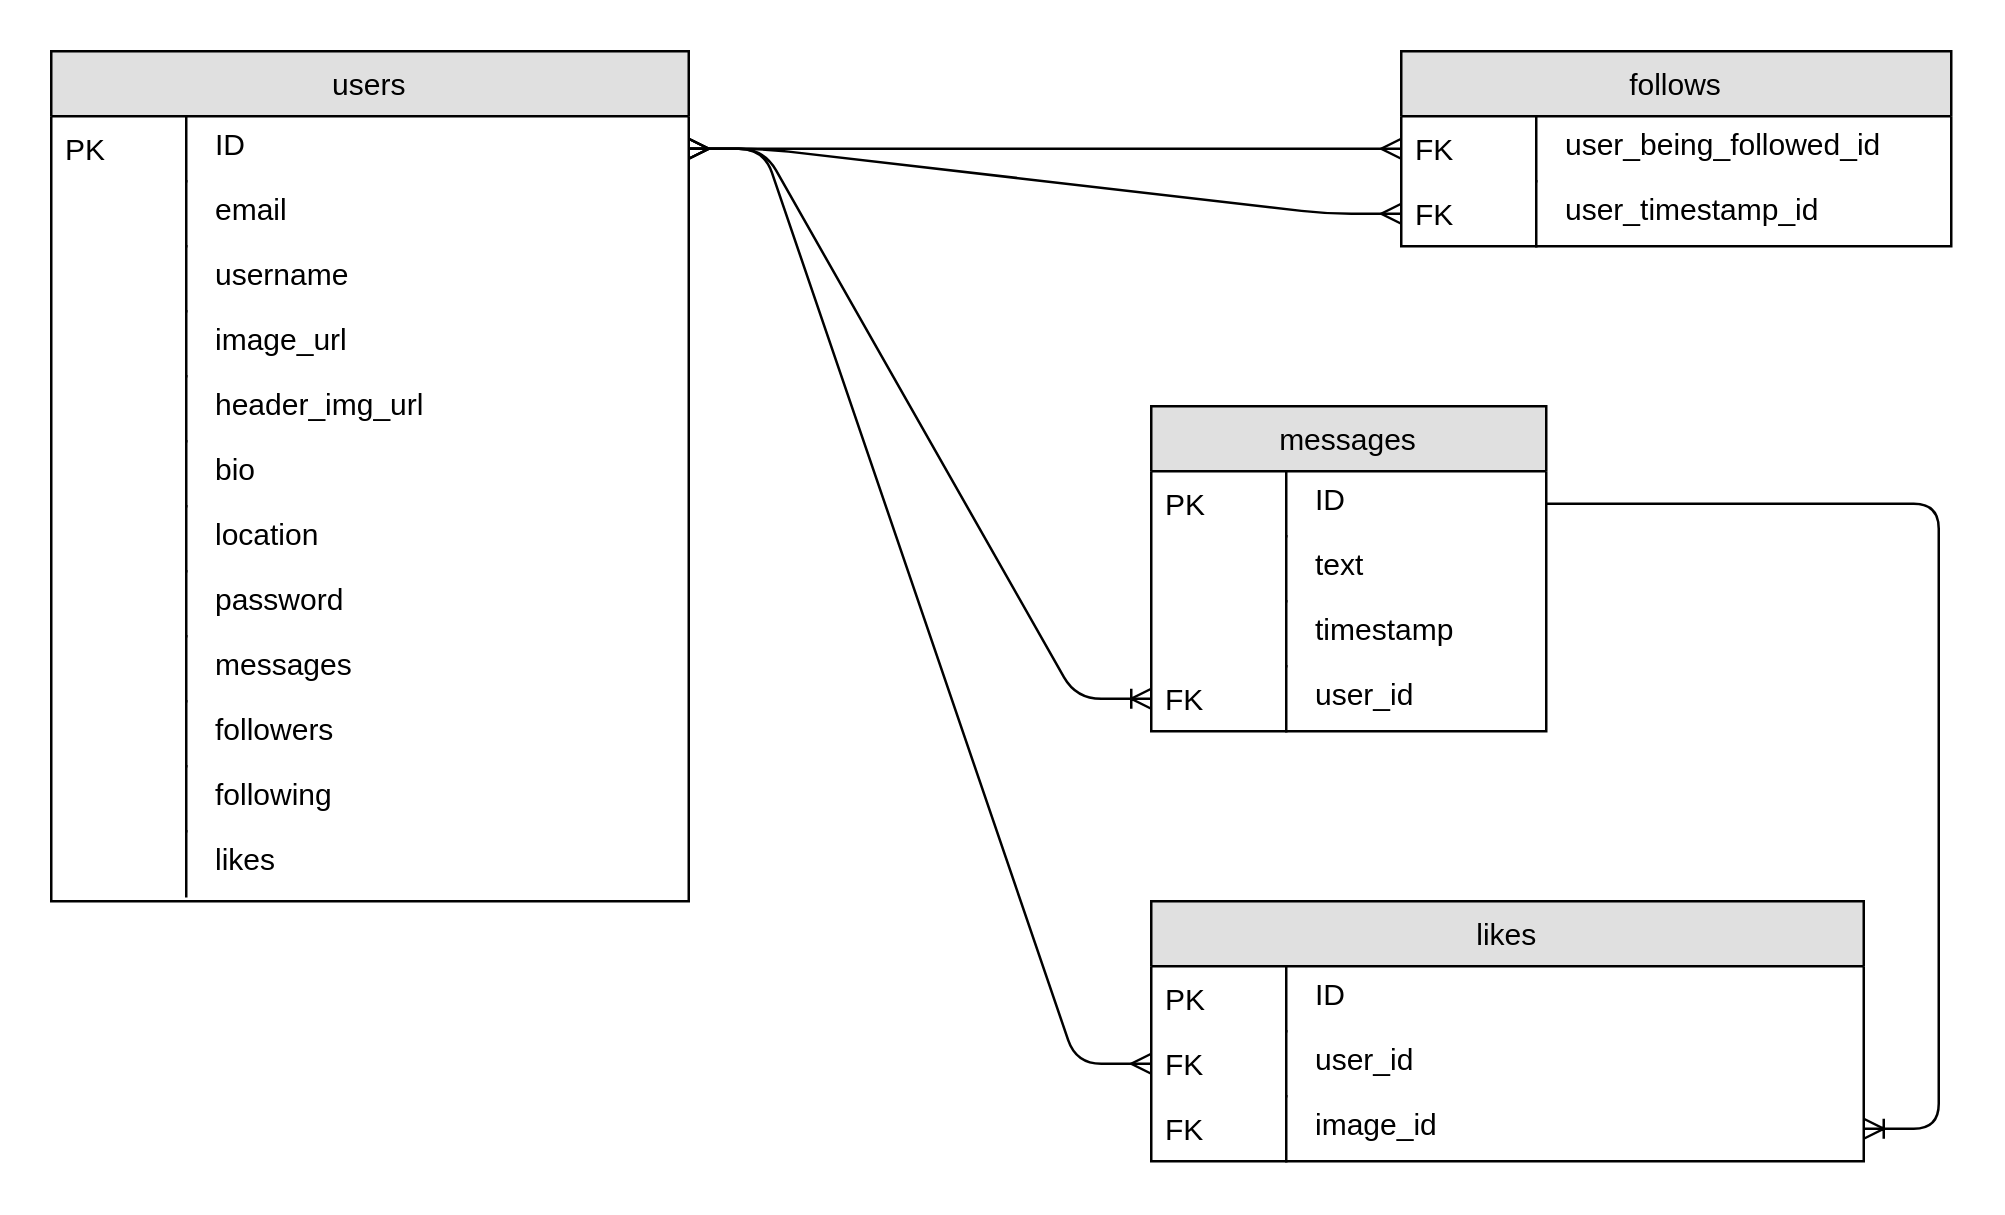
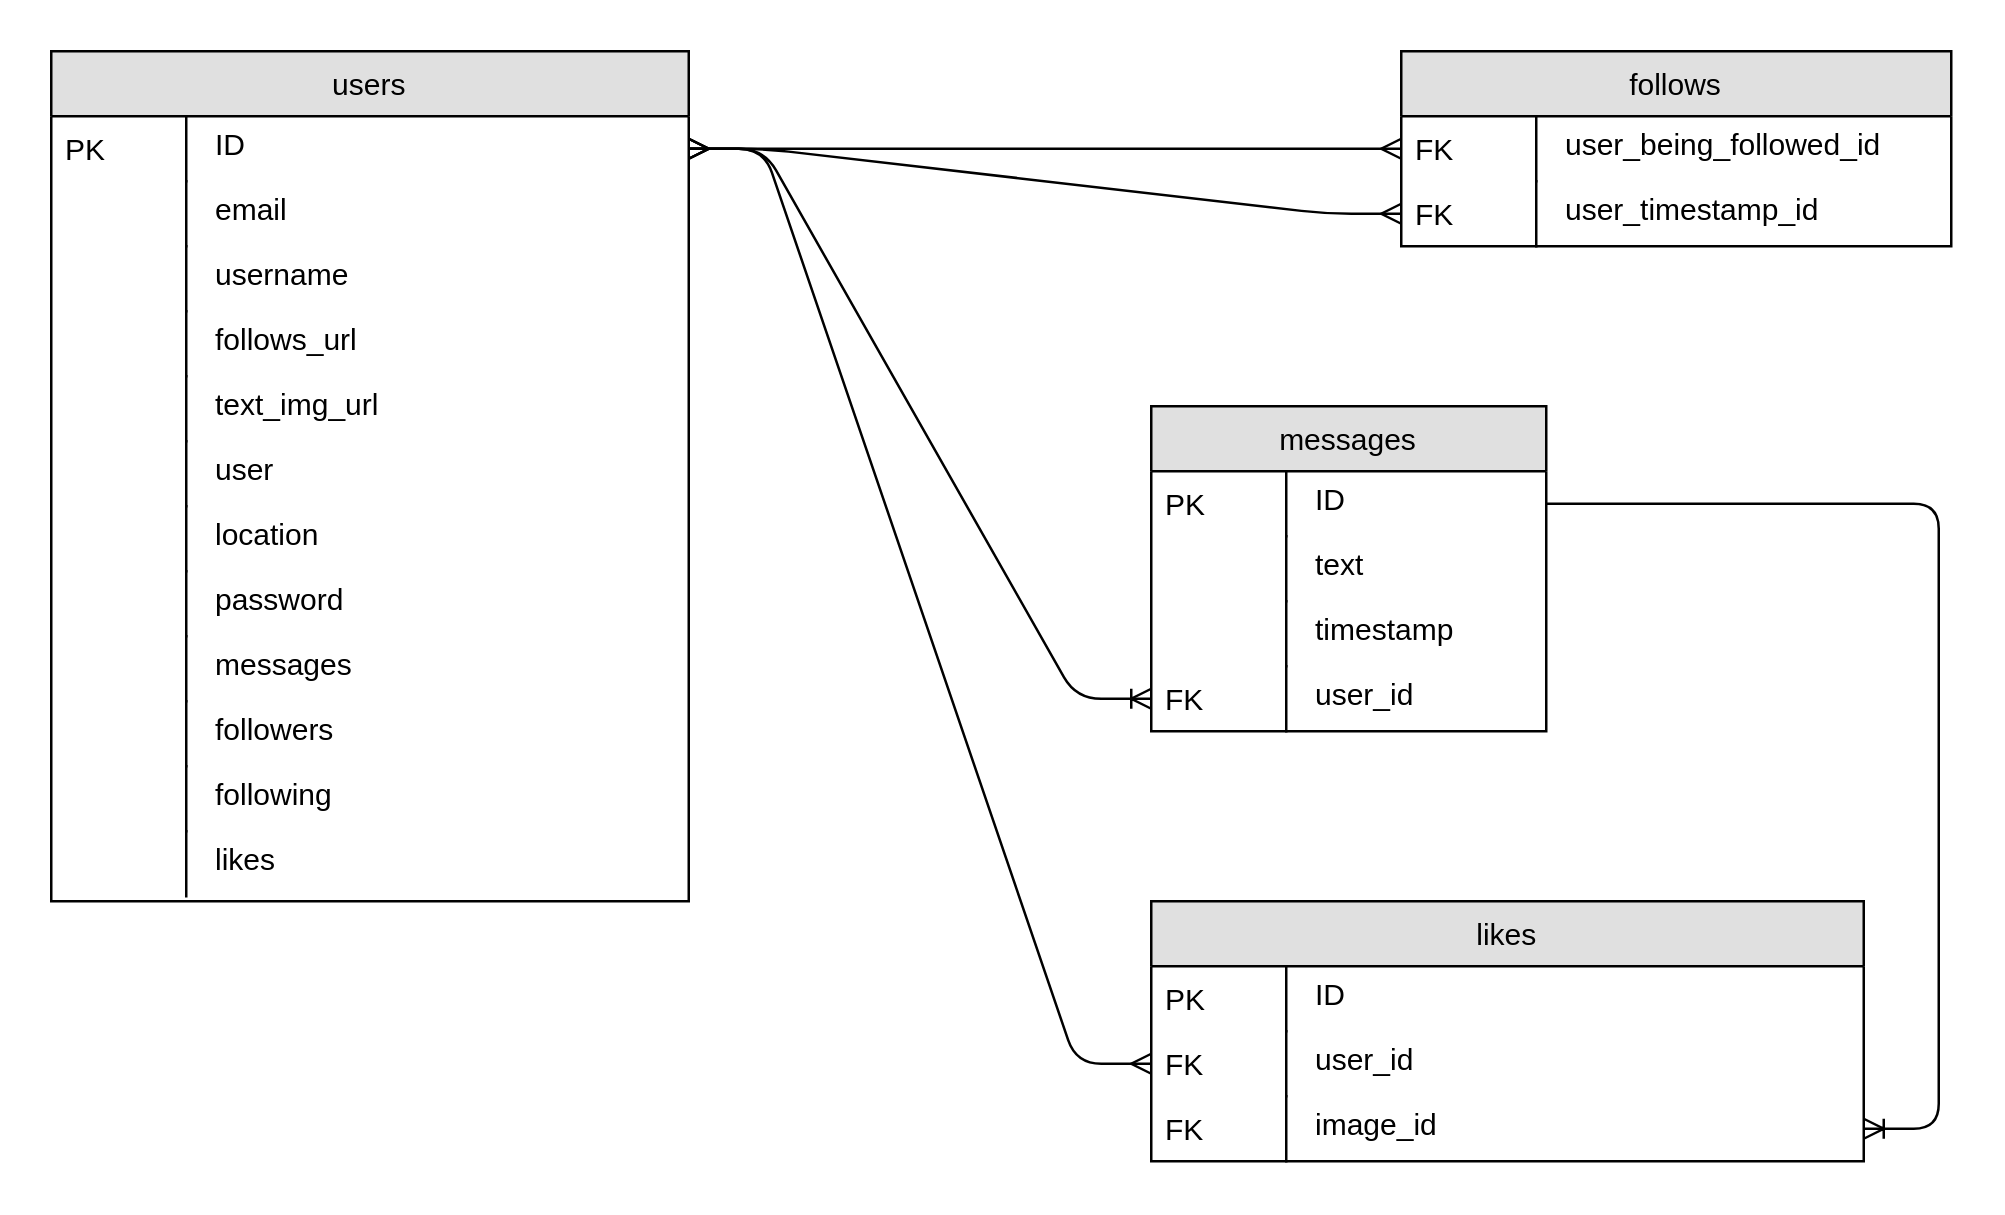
node "image_url": label "image_url" -> "follows_url"
node "header_img_url": label "header_img_url" -> "text_img_url"
node "bio": label "bio" -> "user"
